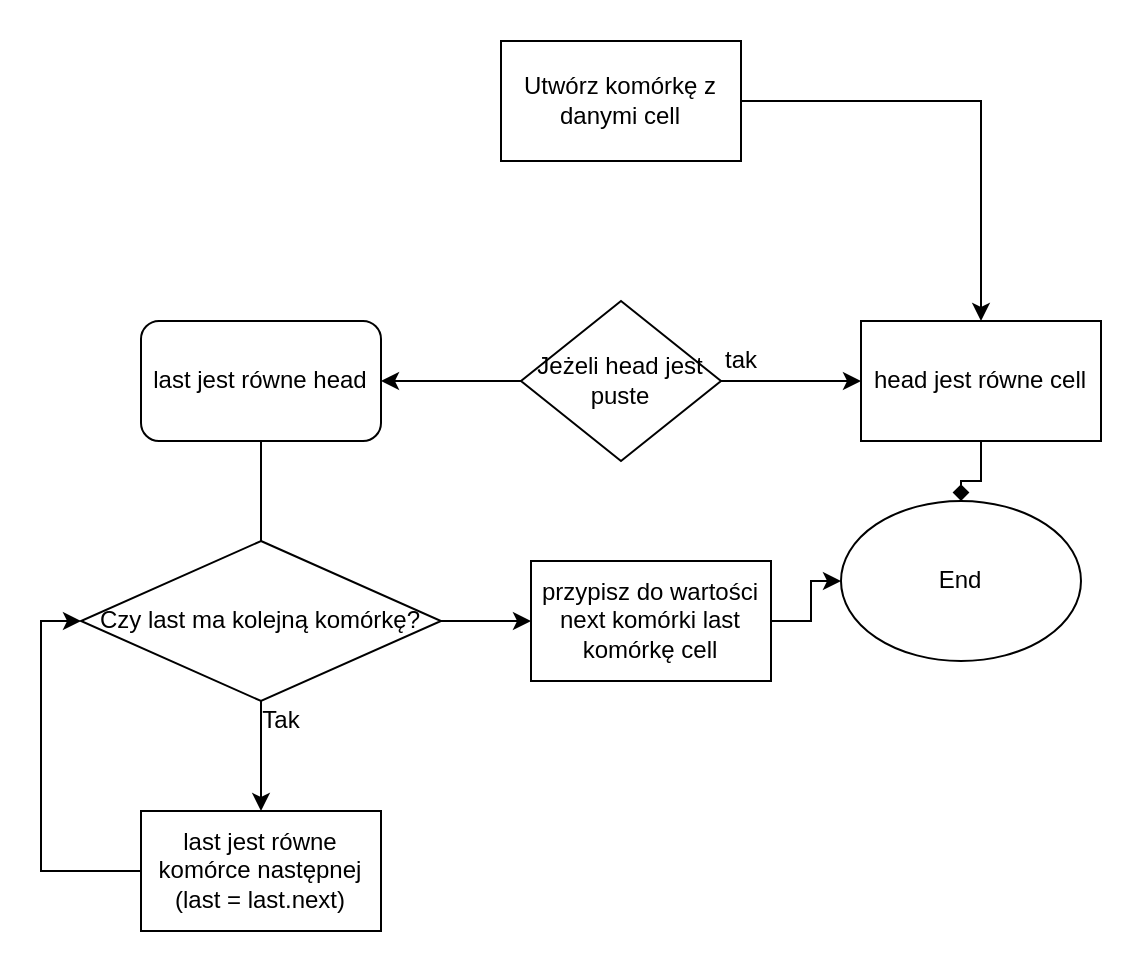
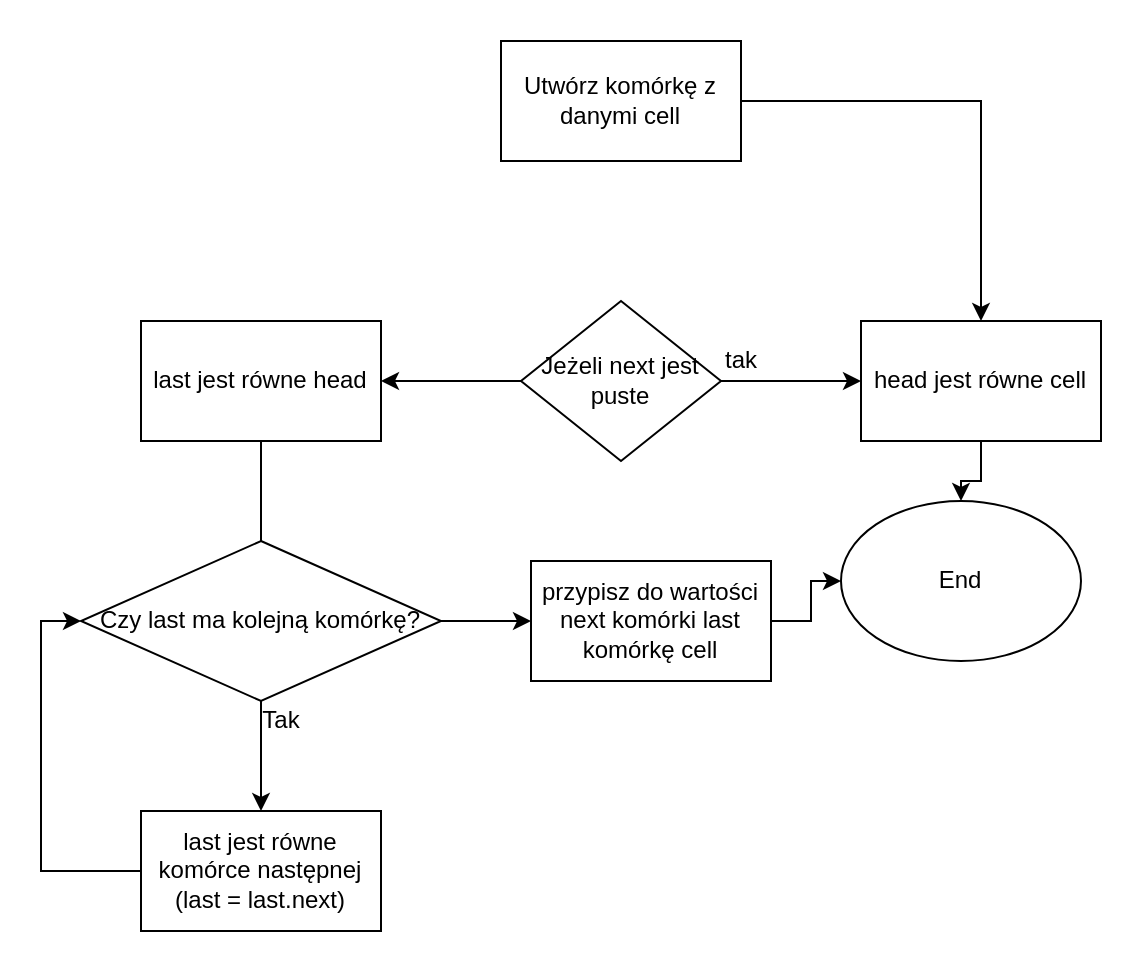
node "last jest równe head": shape rounded rectangle -> rectangle
node "Jeżeli head jest puste": label "Jeżeli head jest puste" -> "Jeżeli next jest puste"
edge "head jest równe cell" -> "End": arrowhead diamond -> classic
